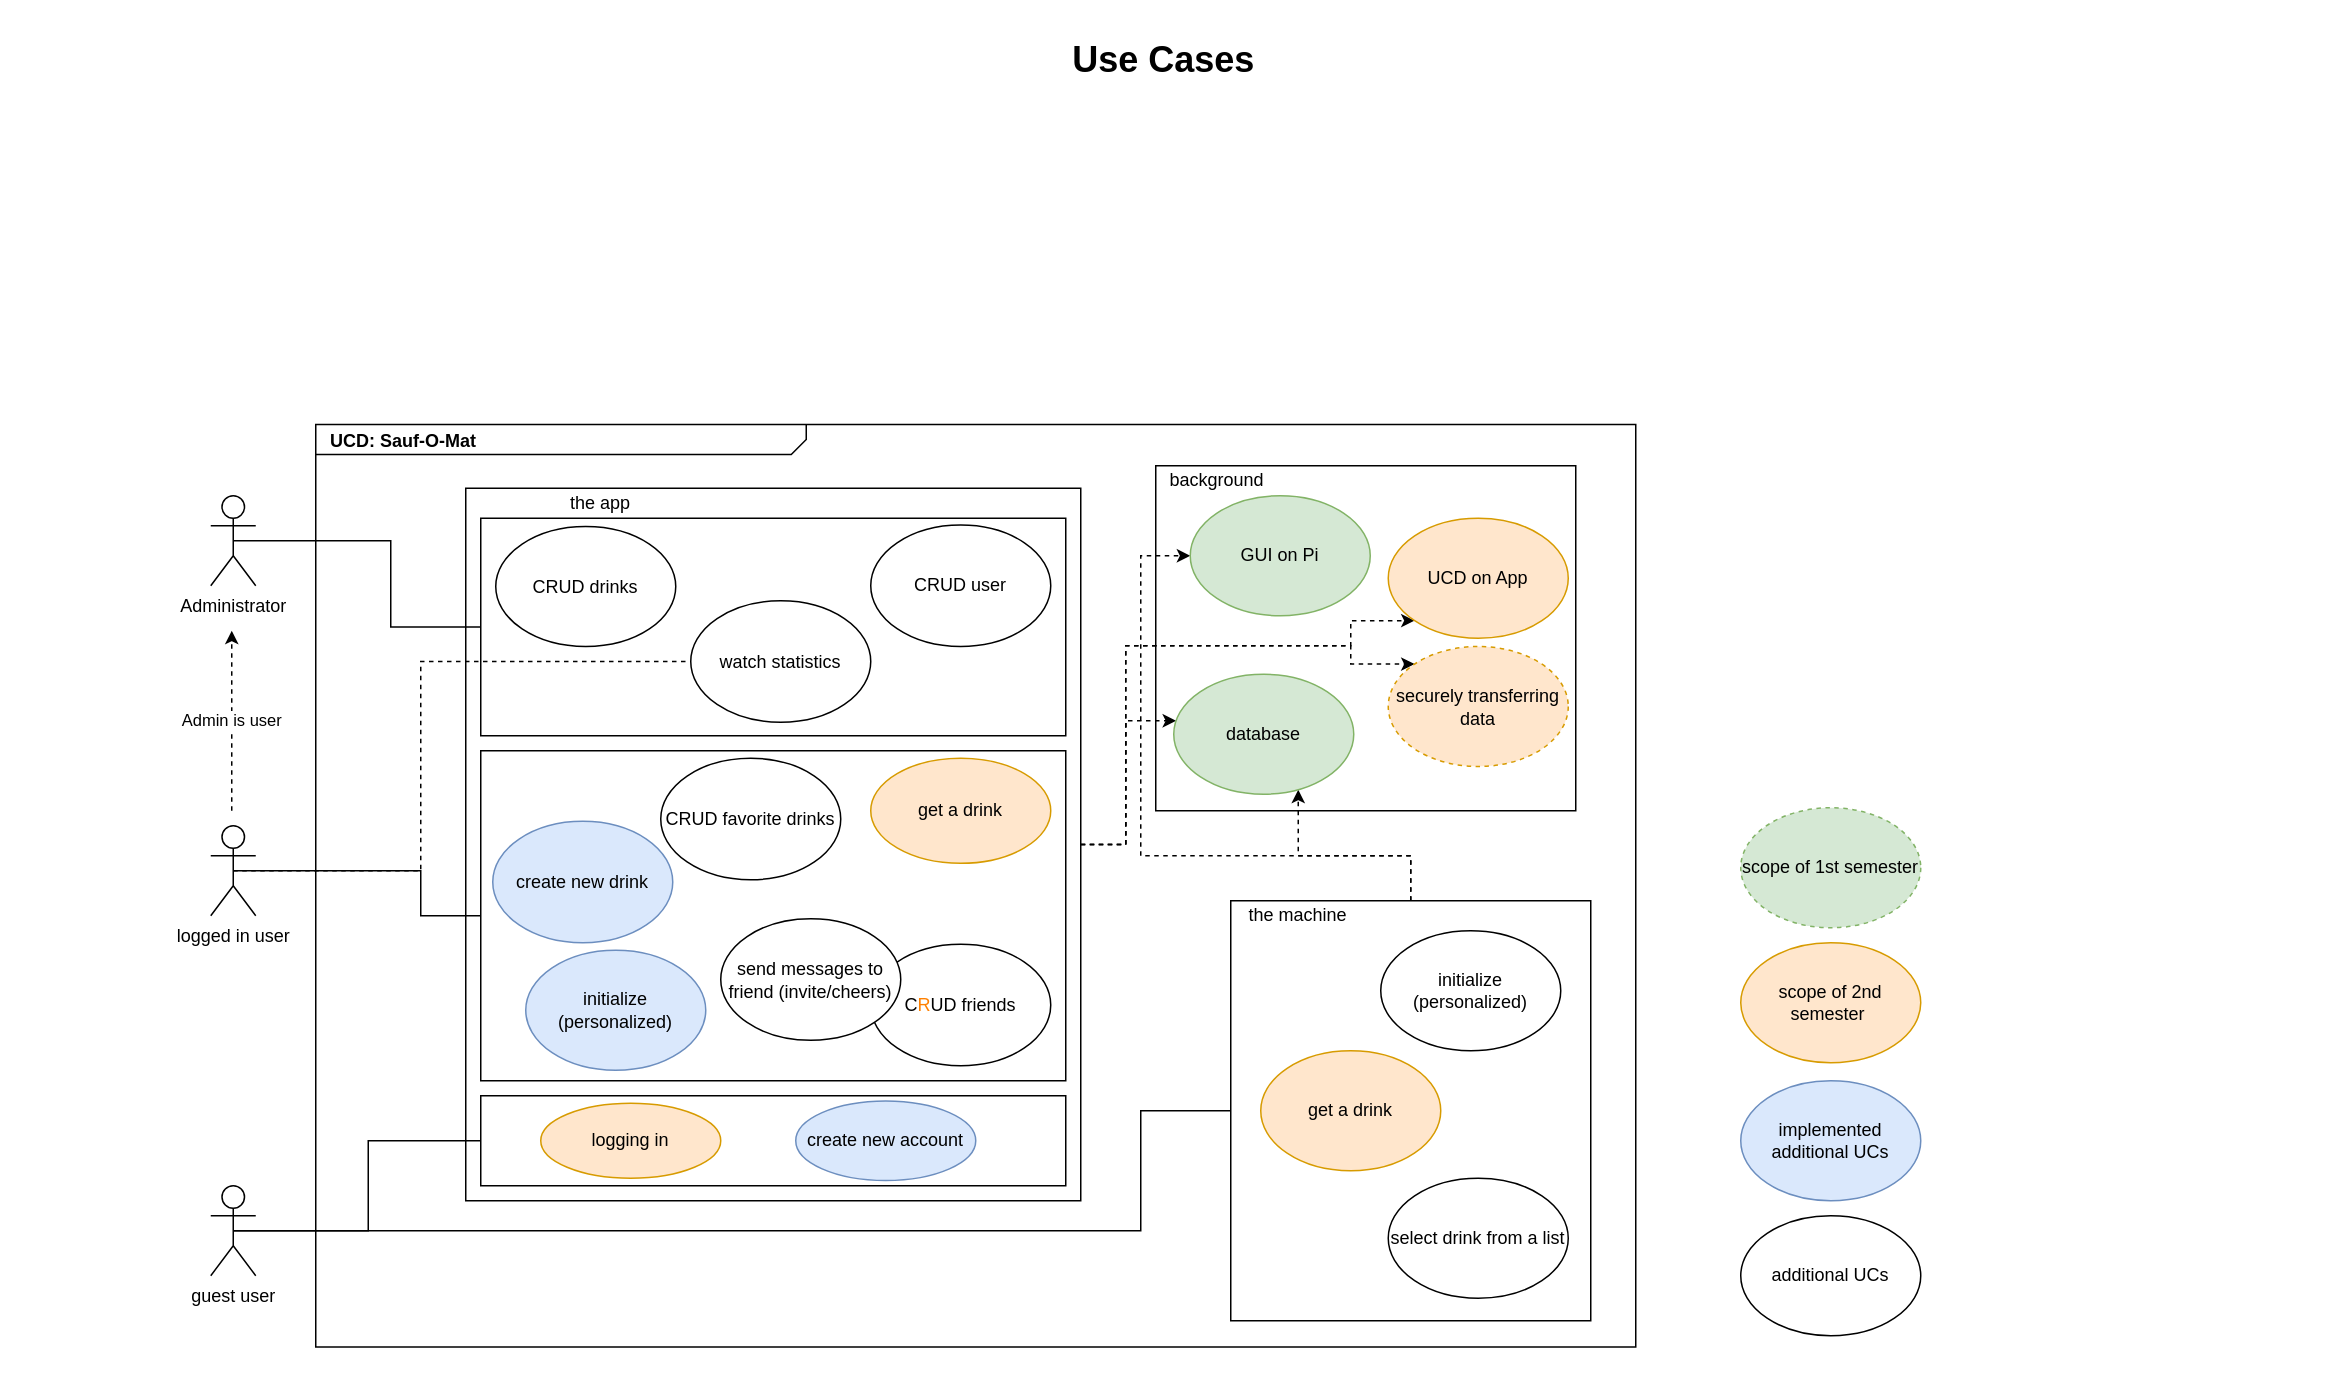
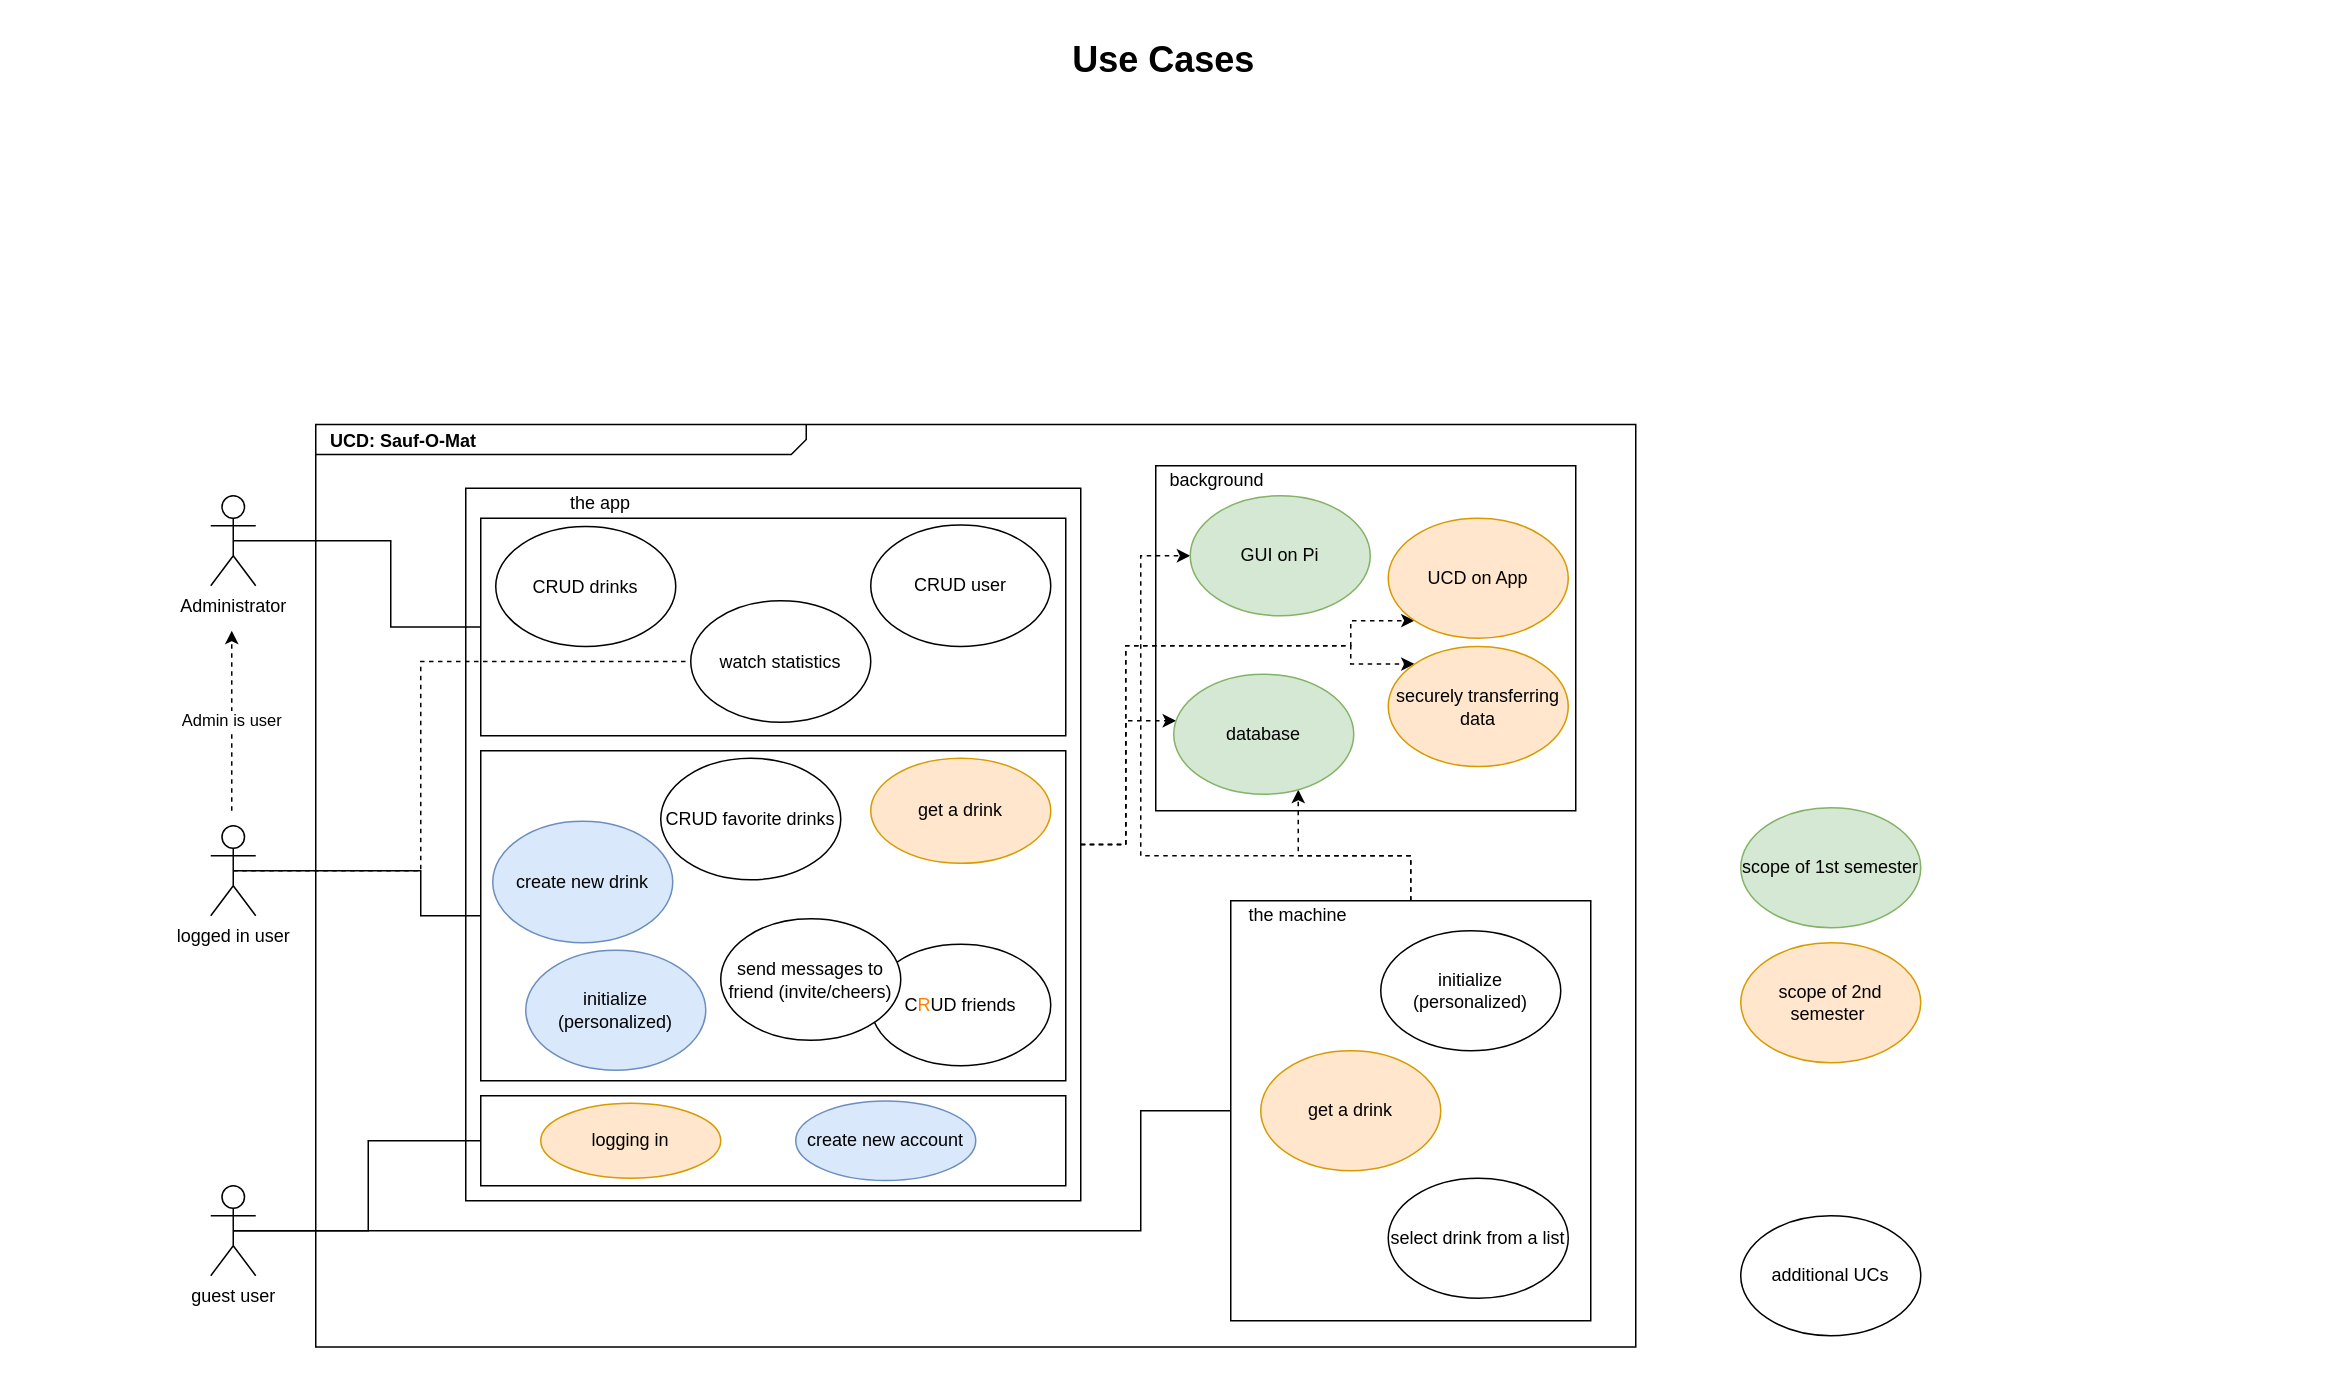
node "securely transferring data": style dashed -> solid
node "scope of 1st semester": style dashed -> solid
node "implemented additional UCs": removed
